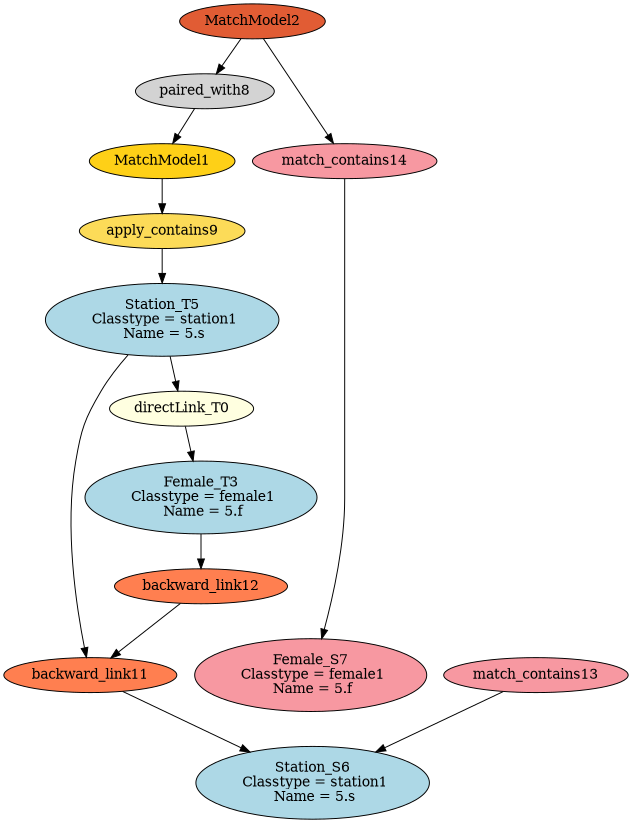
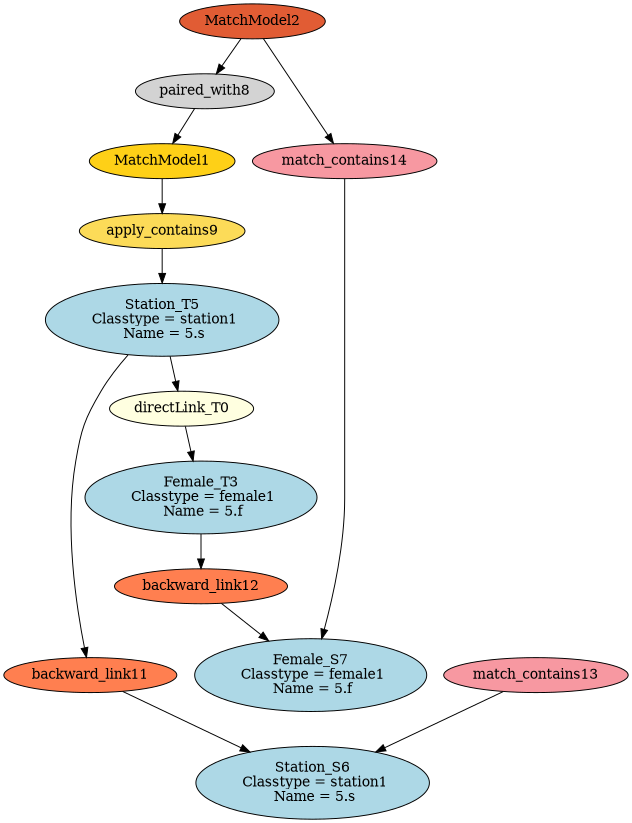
edge "backward_link12" -> "backward_link11": now "backward_link12" -> "Female_S7 Classtype = female1 Name = 5.f"
node "Female_S7 Classtype = female1 Name = 5.f": fillcolor #f798a1 -> lightblue
